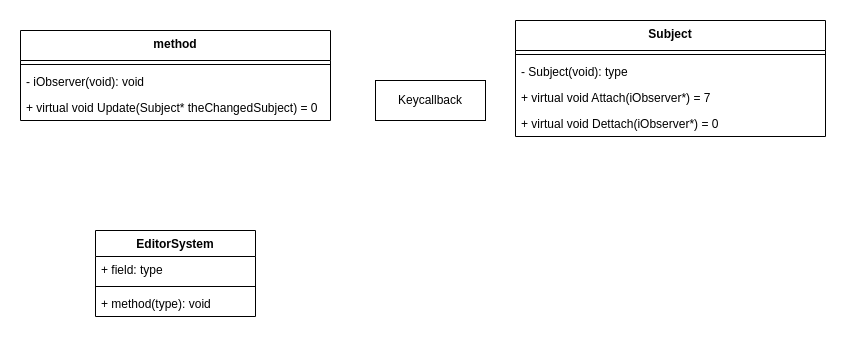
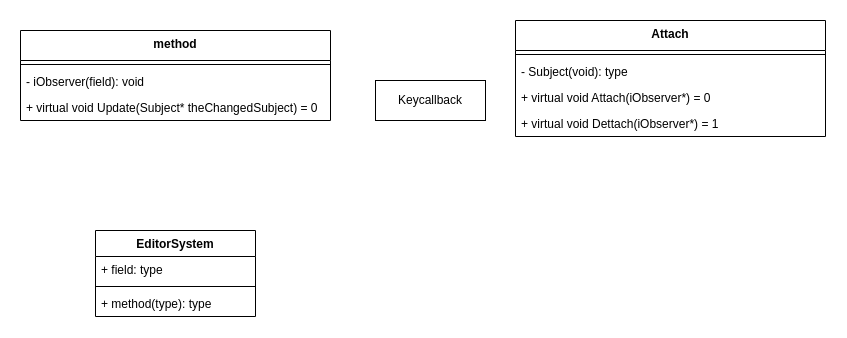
node "Subject": label "Subject" -> "Attach"
node "- iObserver(void): void": label "- iObserver(void): void" -> "- iObserver(field): void"
node "+ virtual void Attach(iObserver*) = 7": label "+ virtual void Attach(iObserver*) = 7" -> "+ virtual void Attach(iObserver*) = 0"
node "+ virtual void Dettach(iObserver*) = 0": label "+ virtual void Dettach(iObserver*) = 0" -> "+ virtual void Dettach(iObserver*) = 1"
node "+ method(type): void": label "+ method(type): void" -> "+ method(type): type"
